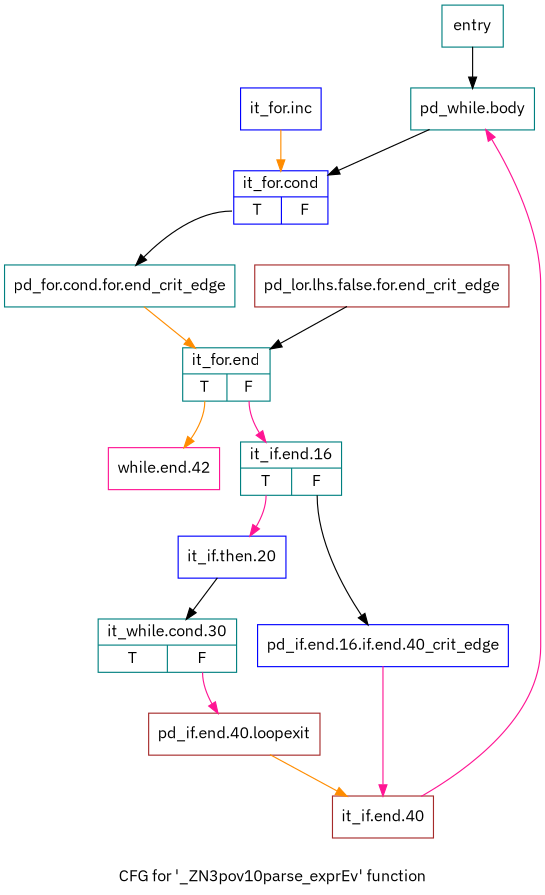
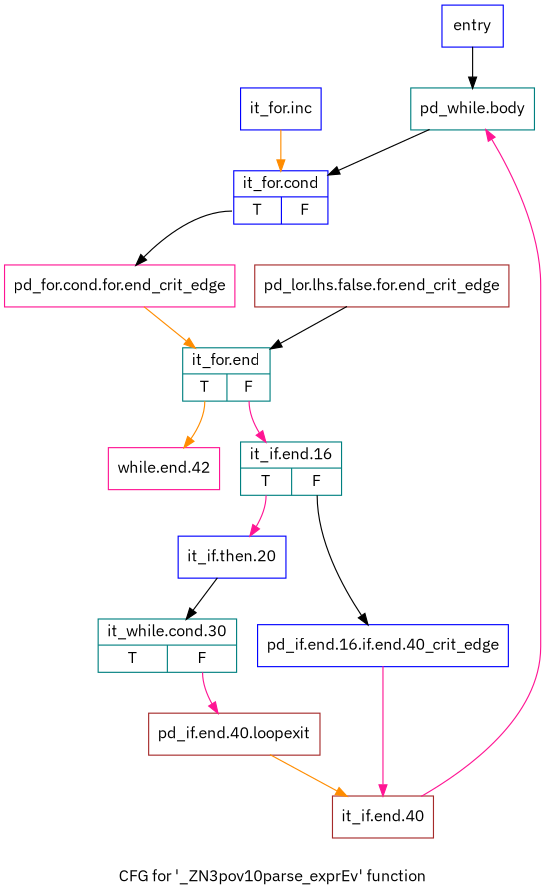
node "entry": color teal -> blue
node "pd_for.cond.for.end_crit_edge": color teal -> deeppink
